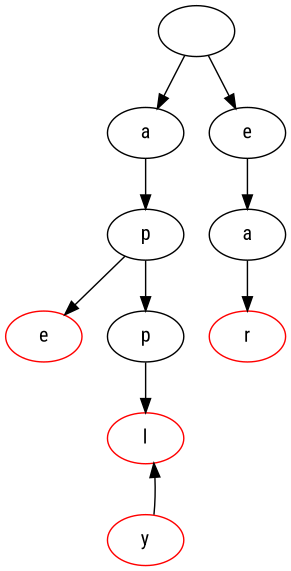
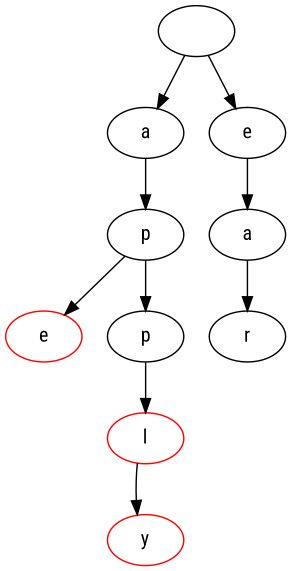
node "r": color red -> black
edge "y" -> "l": reversed
